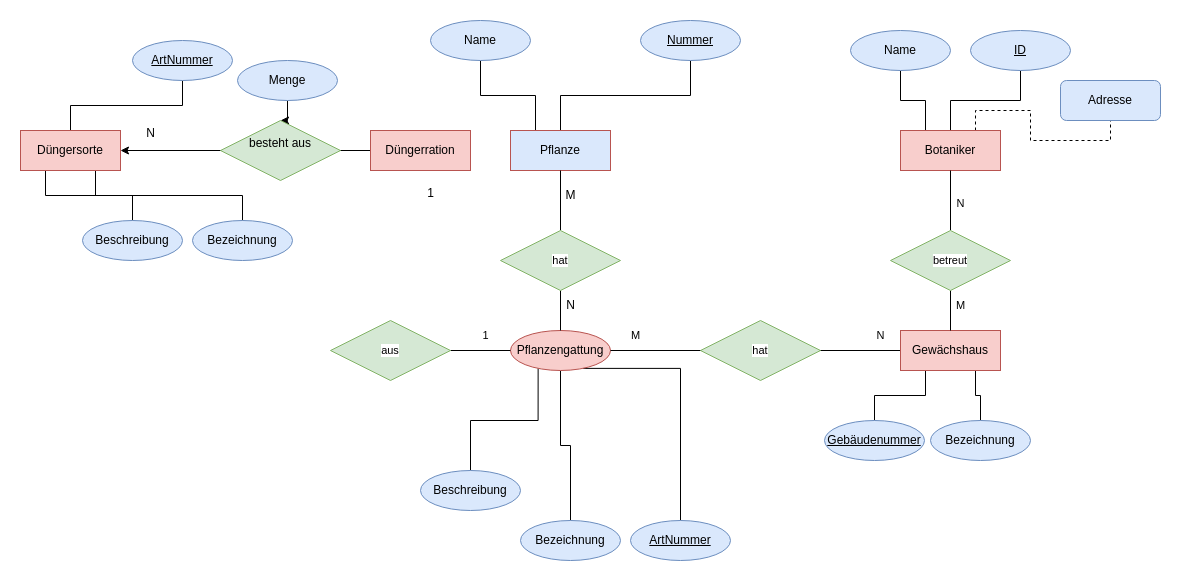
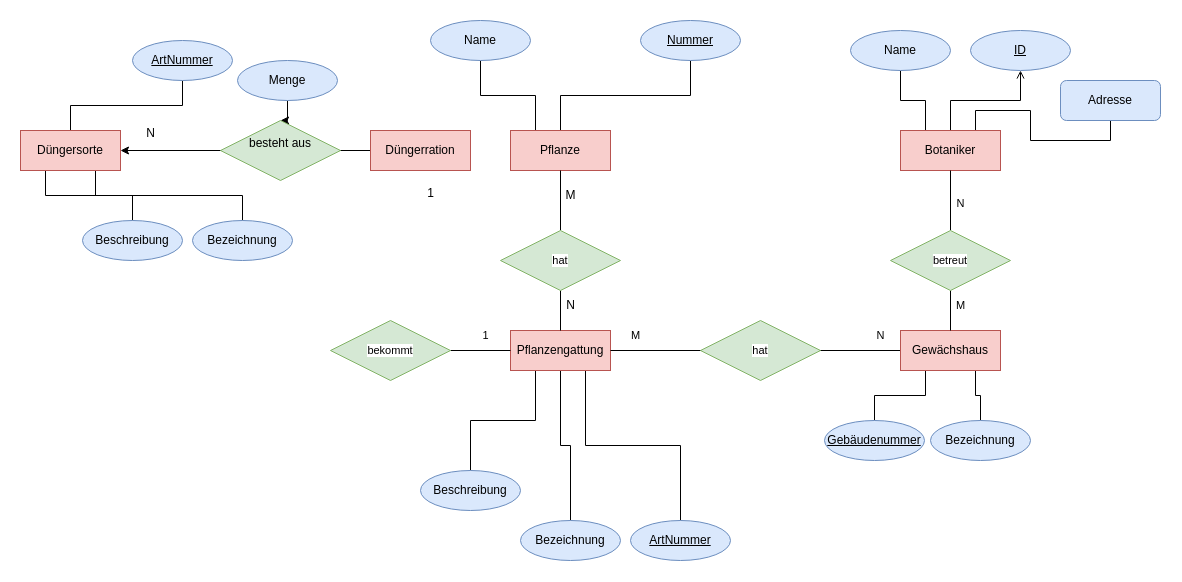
edge "ID" -- "Botaniker": arrowhead none -> open
edge "Adresse" -- "Botaniker": style dashed -> solid
node "Pflanze": fillcolor #dae8fc -> #f8cecc
node "aus": label "aus" -> "bekommt"
node "Pflanzengattung": shape ellipse -> rectangle
